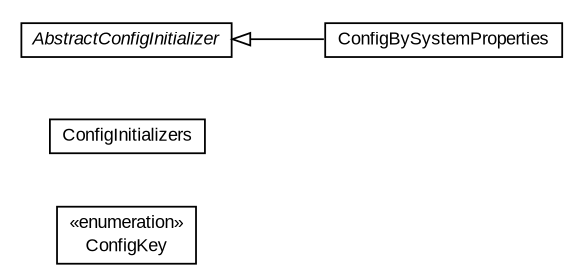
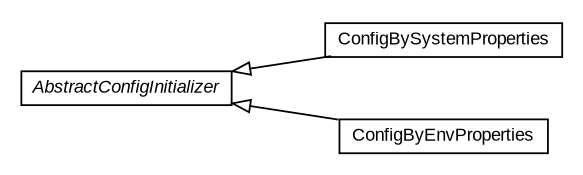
node "ConfigInitializers": removed
node "ConfigByEnvProperties": added
node "ConfigKey": removed
